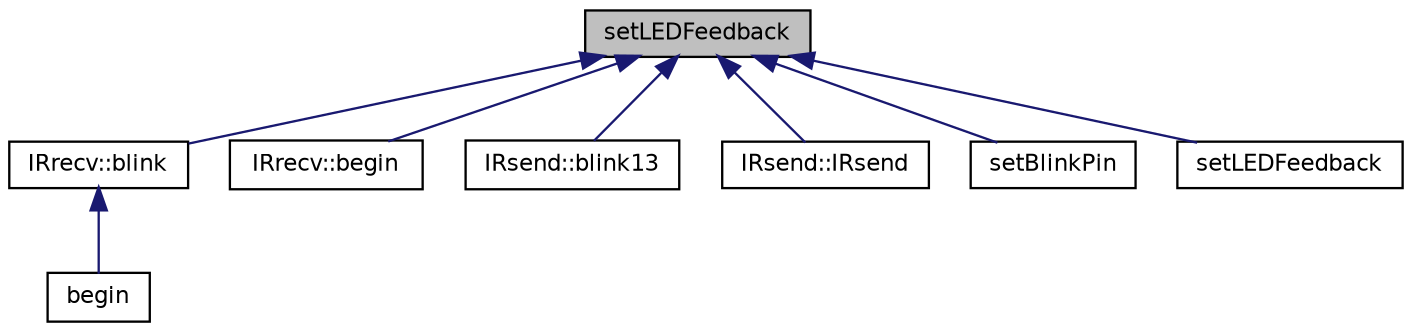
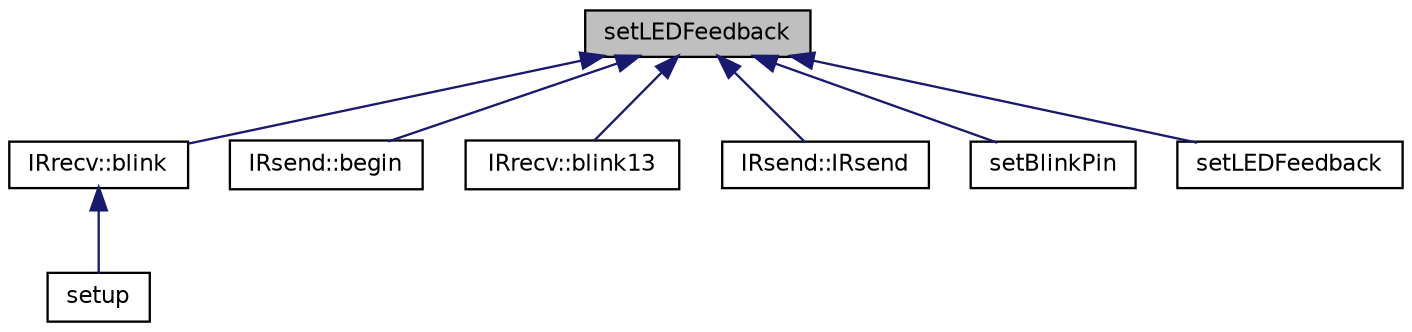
node "IRrecv::begin": label "IRrecv::begin" -> "IRsend::begin"
node "IRsend::blink13": label "IRsend::blink13" -> "IRrecv::blink13"
node "begin": label "begin" -> "setup"
